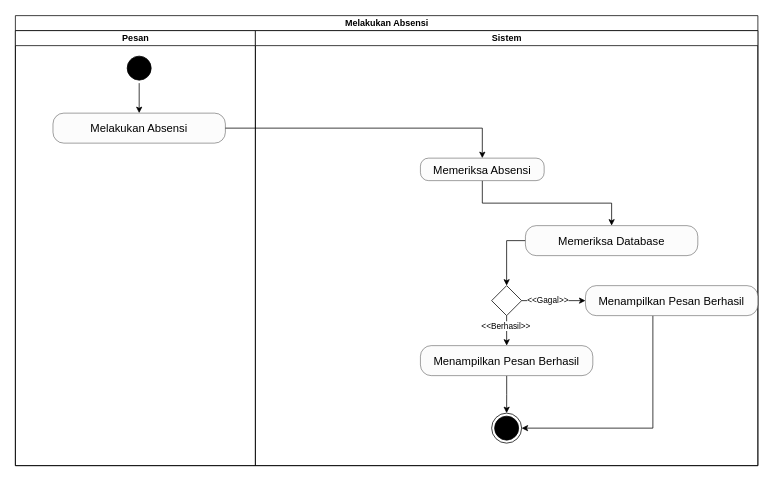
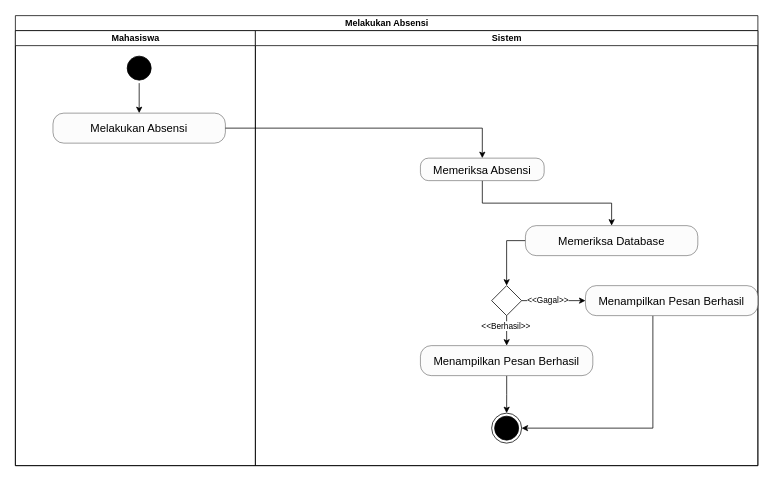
node "Pesan": label "Pesan" -> "Mahasiswa"
